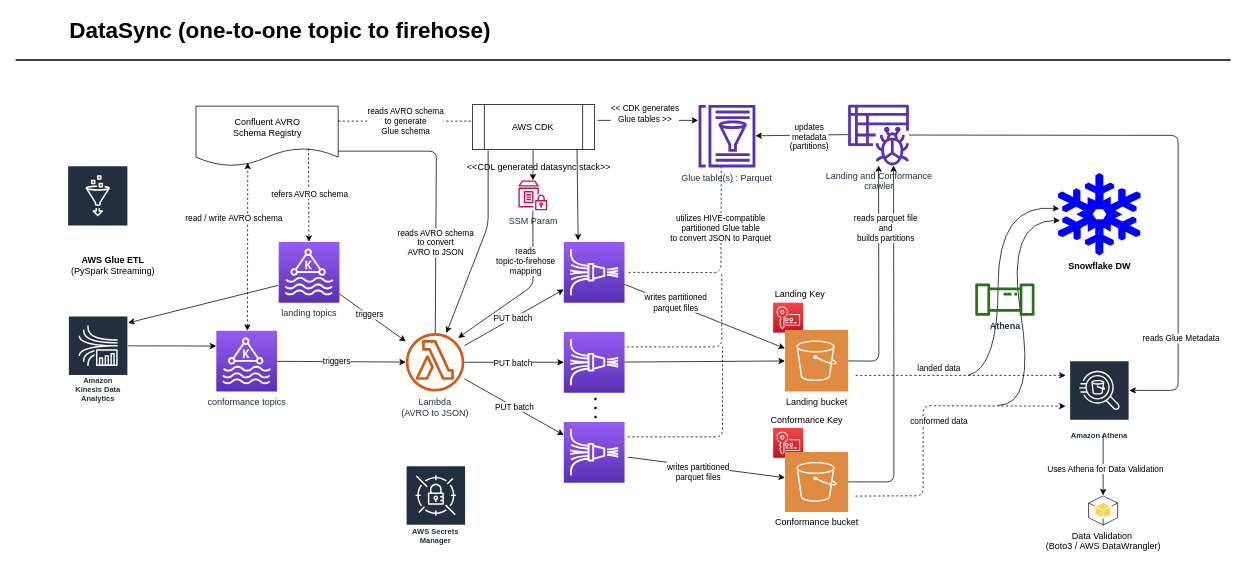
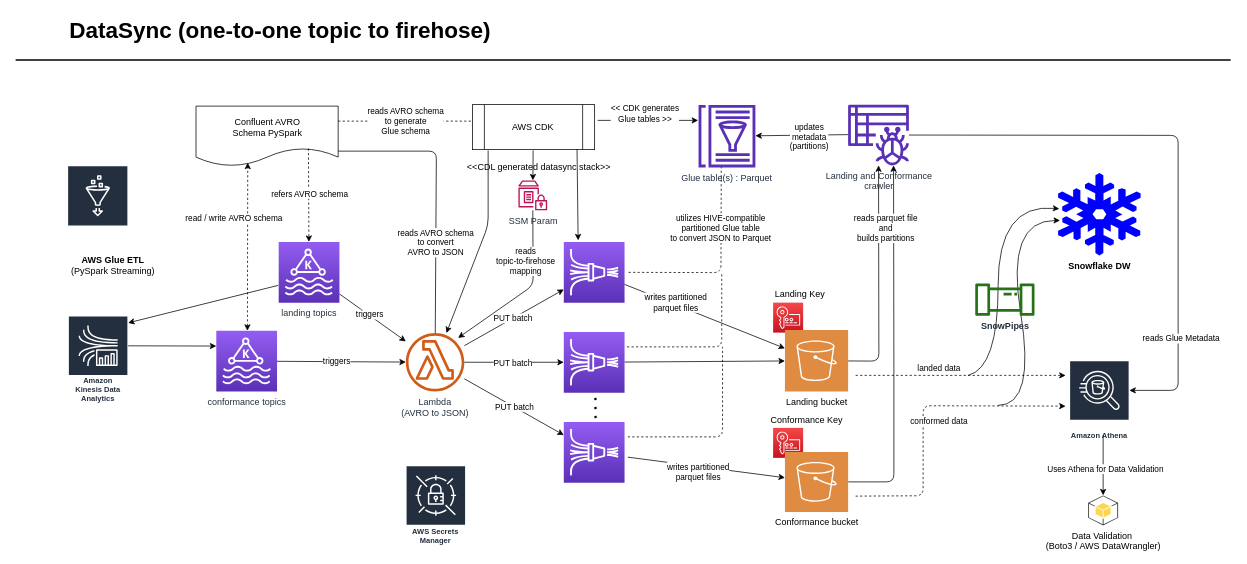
node "Confluent AVRO Schema Registry": label "Confluent AVRO Schema Registry" -> "Confluent AVRO Schema PySpark"
node "Athena": label "Athena" -> "SnowPipes"
